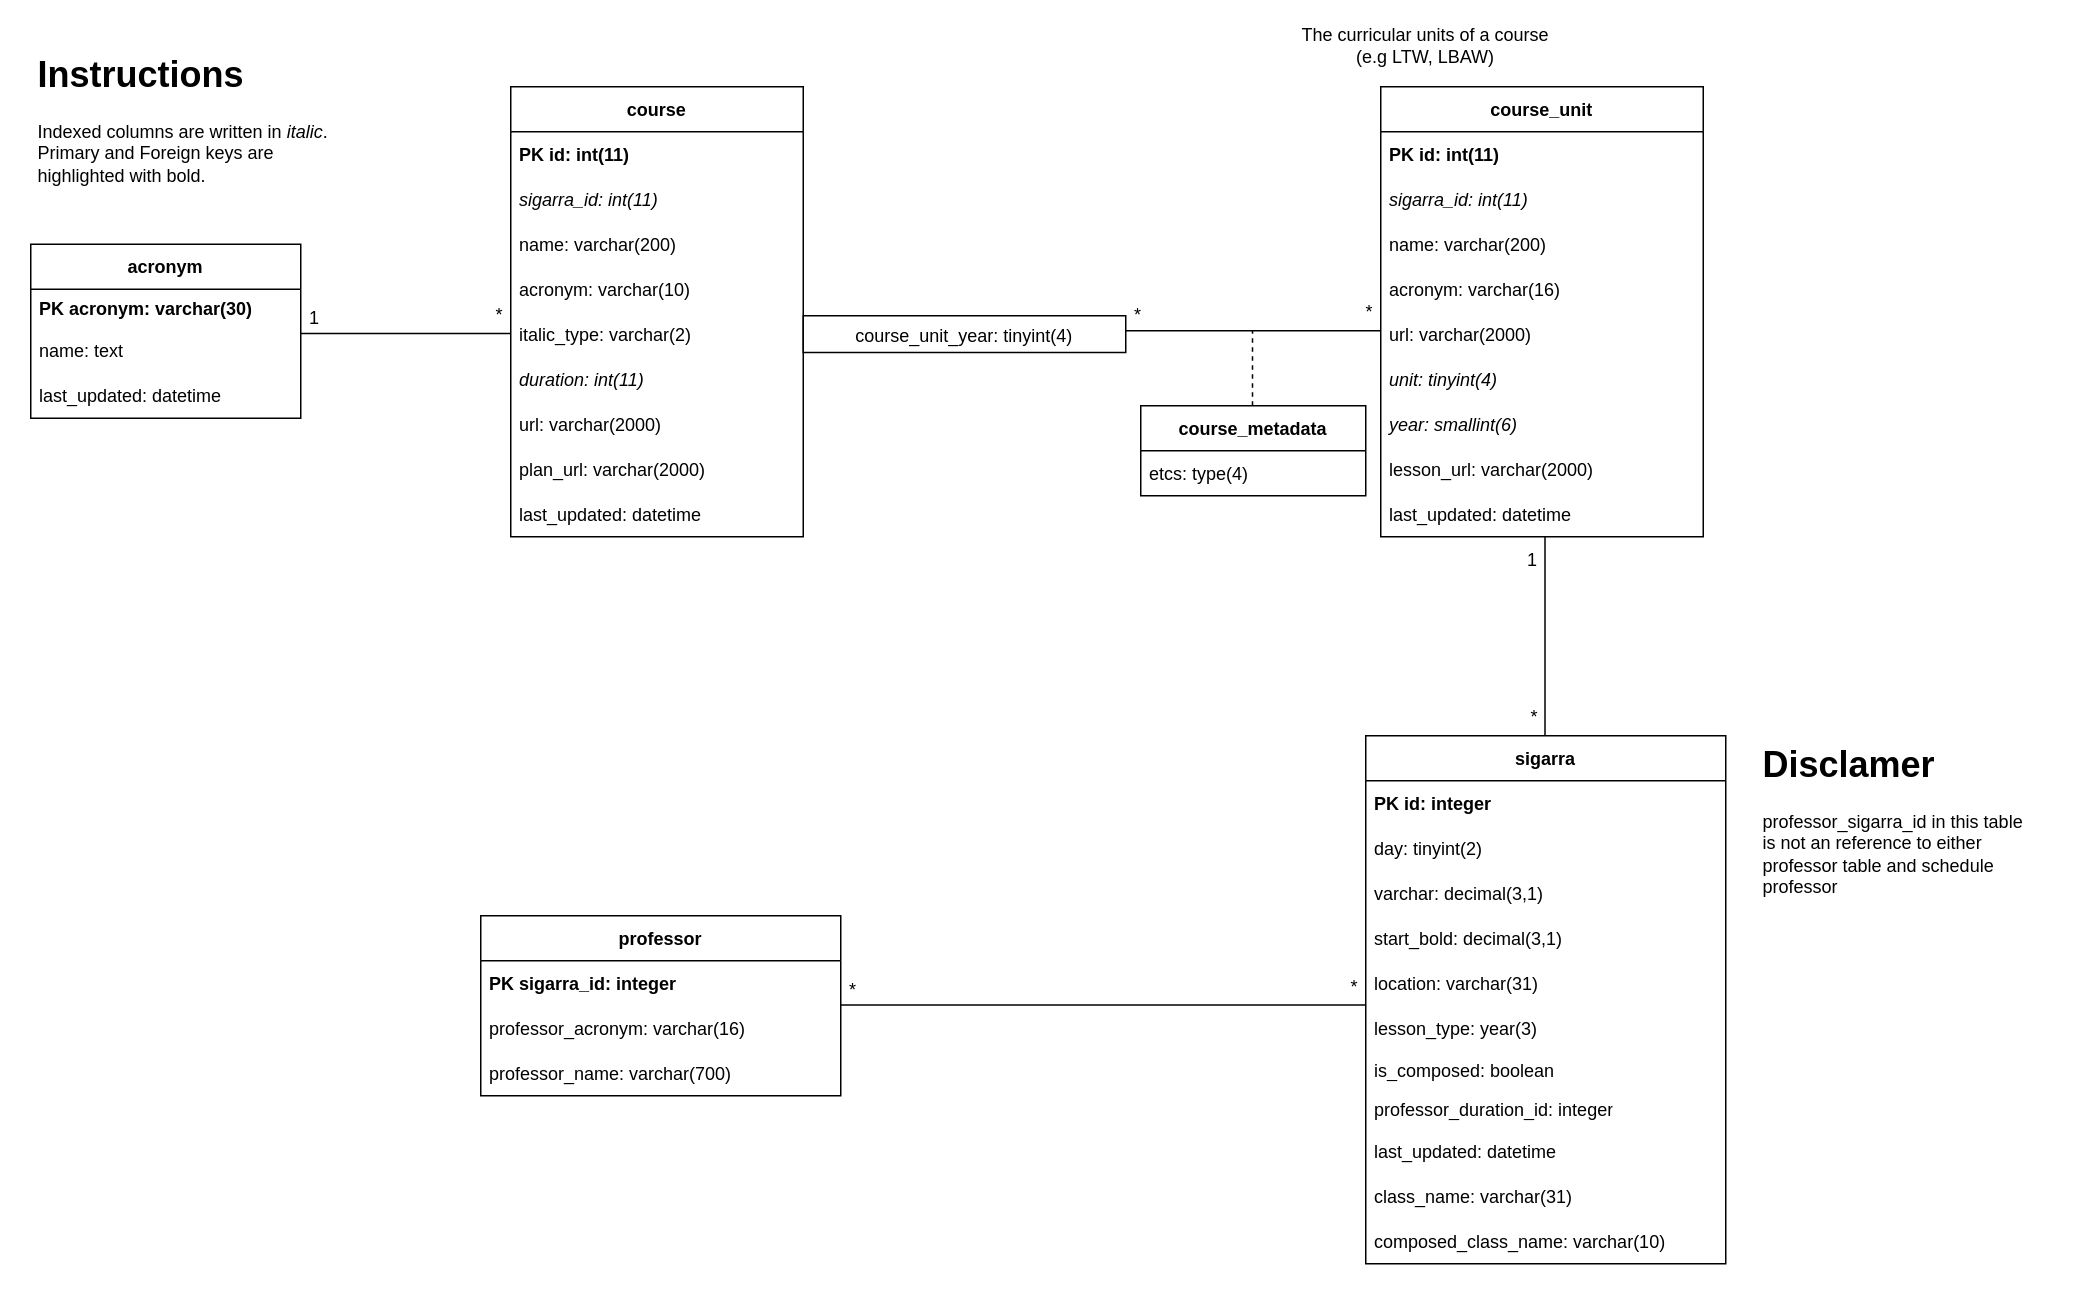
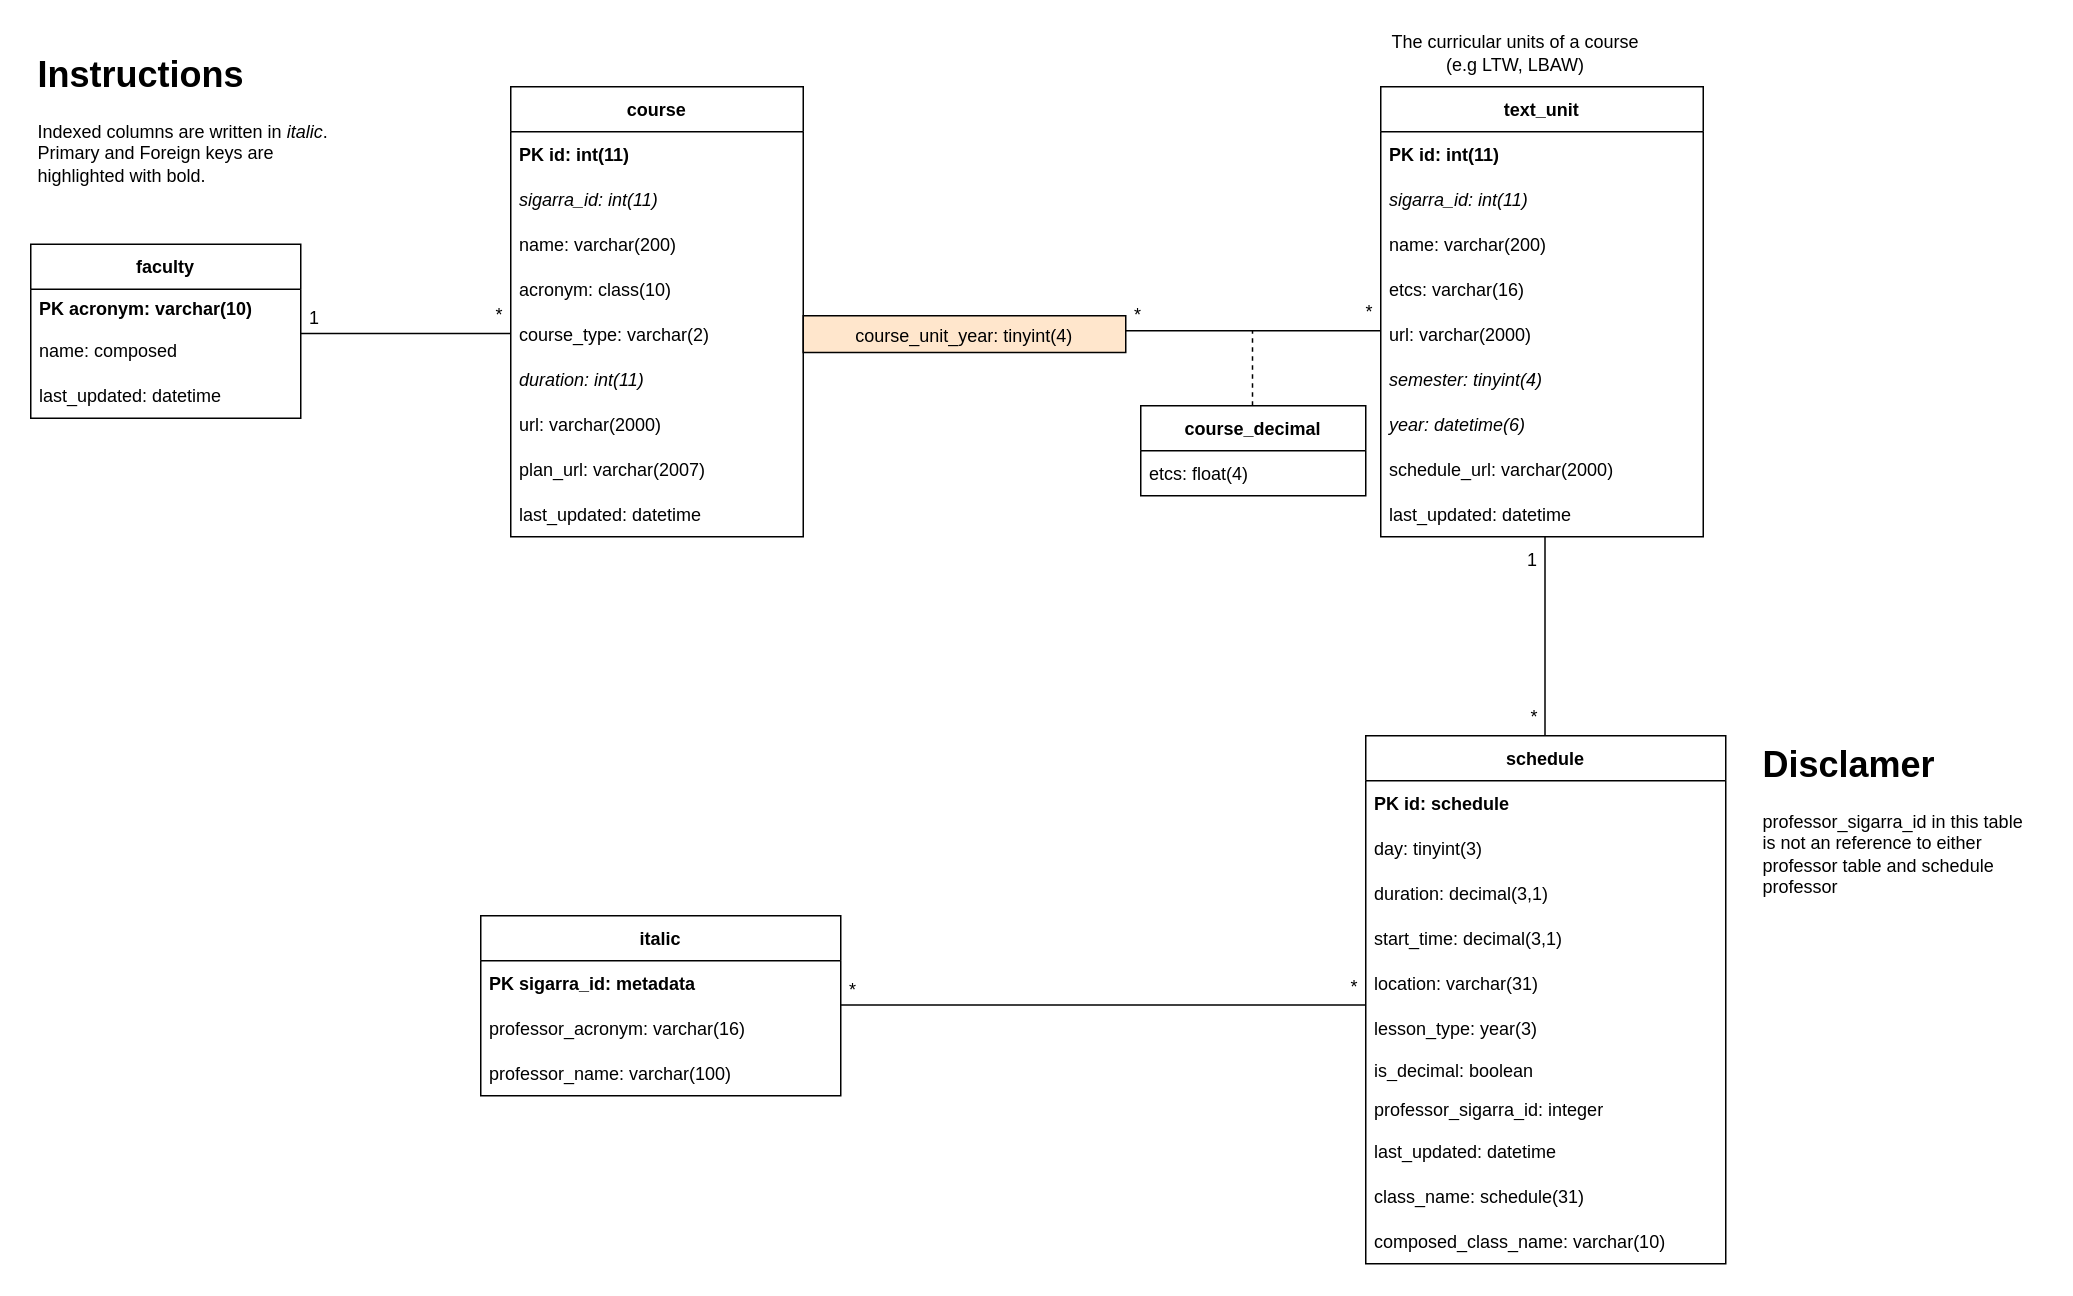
node "The curricular units of a course (e.g LTW, LBAW)": moved (1426, 46) -> (1516, 53)
node "course_unit": label "course_unit" -> "text_unit"
node "acronym": label "acronym" -> "faculty"
node "acronym: varchar(10)": label "acronym: varchar(10)" -> "acronym: class(10)"
node "acronym: varchar(16)": label "acronym: varchar(16)" -> "etcs: varchar(16)"
node "PK acronym: varchar(30)": label "PK acronym: varchar(30)" -> "PK acronym: varchar(10)"
node "course_unit_year: tinyint(4)": fillcolor #ffffff -> #ffe6cc
node "italic_type: varchar(2)": label "italic_type: varchar(2)" -> "course_type: varchar(2)"
node "name: text": label "name: text" -> "name: composed"
node "unit: tinyint(4)": label "unit: tinyint(4)" -> "semester: tinyint(4)"
node "year: smallint(6)": label "year: smallint(6)" -> "year: datetime(6)"
node "course_metadata": label "course_metadata" -> "course_decimal"
node "plan_url: varchar(2000)": label "plan_url: varchar(2000)" -> "plan_url: varchar(2007)"
node "lesson_url: varchar(2000)": label "lesson_url: varchar(2000)" -> "schedule_url: varchar(2000)"
node "etcs: type(4)": label "etcs: type(4)" -> "etcs: float(4)"
node "sigarra": label "sigarra" -> "schedule"
node "PK id: integer": label "PK id: integer" -> "PK id: schedule"
node "day: tinyint(2)": label "day: tinyint(2)" -> "day: tinyint(3)"
node "varchar: decimal(3,1)": label "varchar: decimal(3,1)" -> "duration: decimal(3,1)"
node "professor": label "professor" -> "italic"
node "start_bold: decimal(3,1)": label "start_bold: decimal(3,1)" -> "start_time: decimal(3,1)"
node "PK sigarra_id: integer": label "PK sigarra_id: integer" -> "PK sigarra_id: metadata"
node "is_composed: boolean": label "is_composed: boolean" -> "is_decimal: boolean"
node "professor_name: varchar(700)": label "professor_name: varchar(700)" -> "professor_name: varchar(100)"
node "professor_duration_id: integer": label "professor_duration_id: integer" -> "professor_sigarra_id: integer"
node "class_name: varchar(31)": label "class_name: varchar(31)" -> "class_name: schedule(31)"
